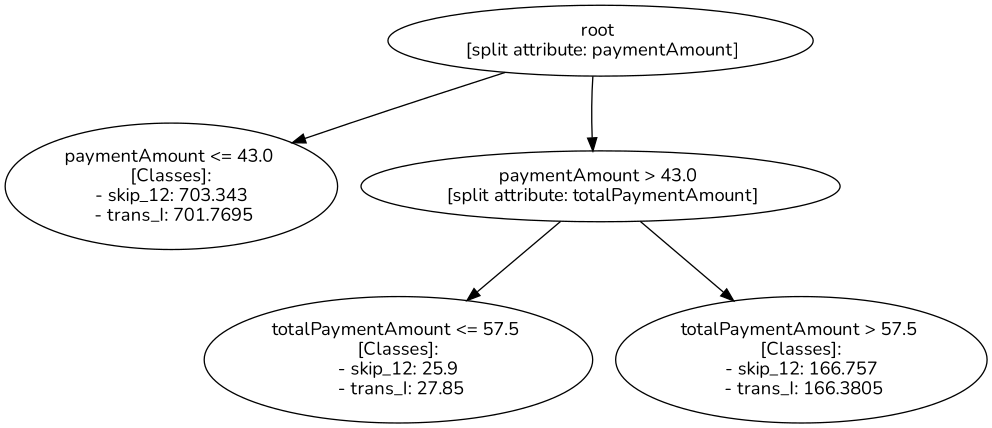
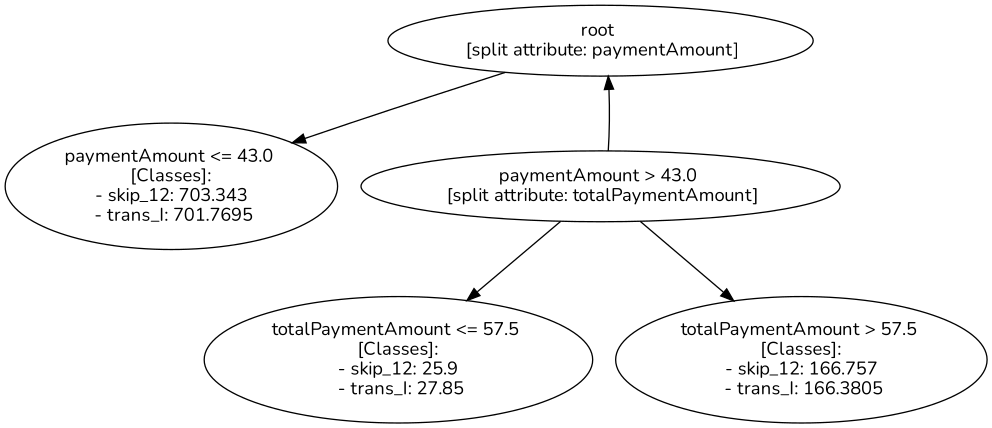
edge "root [split attribute: paymentAmount]" -> "paymentAmount > 43.0 [split attribute: totalPaymentAmount]": reversed
